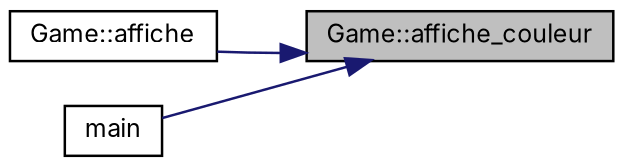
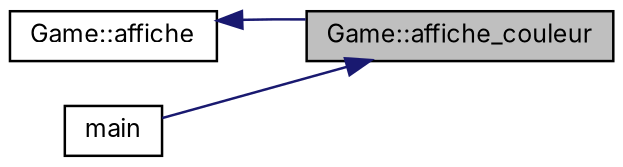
edge "Game::affiche" -> "Game::affiche_couleur": reversed
